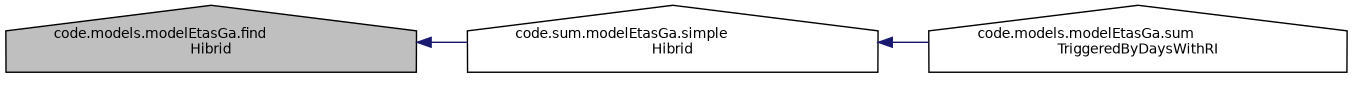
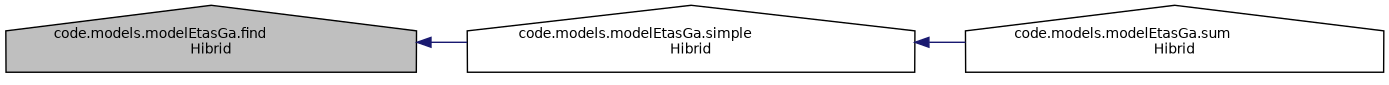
node "code.sum.modelEtasGa.simple Hibrid": label "code.sum.modelEtasGa.simple Hibrid" -> "code.models.modelEtasGa.simple Hibrid"
node "code.models.modelEtasGa.sum TriggeredByDaysWithRI": label "code.models.modelEtasGa.sum TriggeredByDaysWithRI" -> "code.models.modelEtasGa.sum Hibrid"
